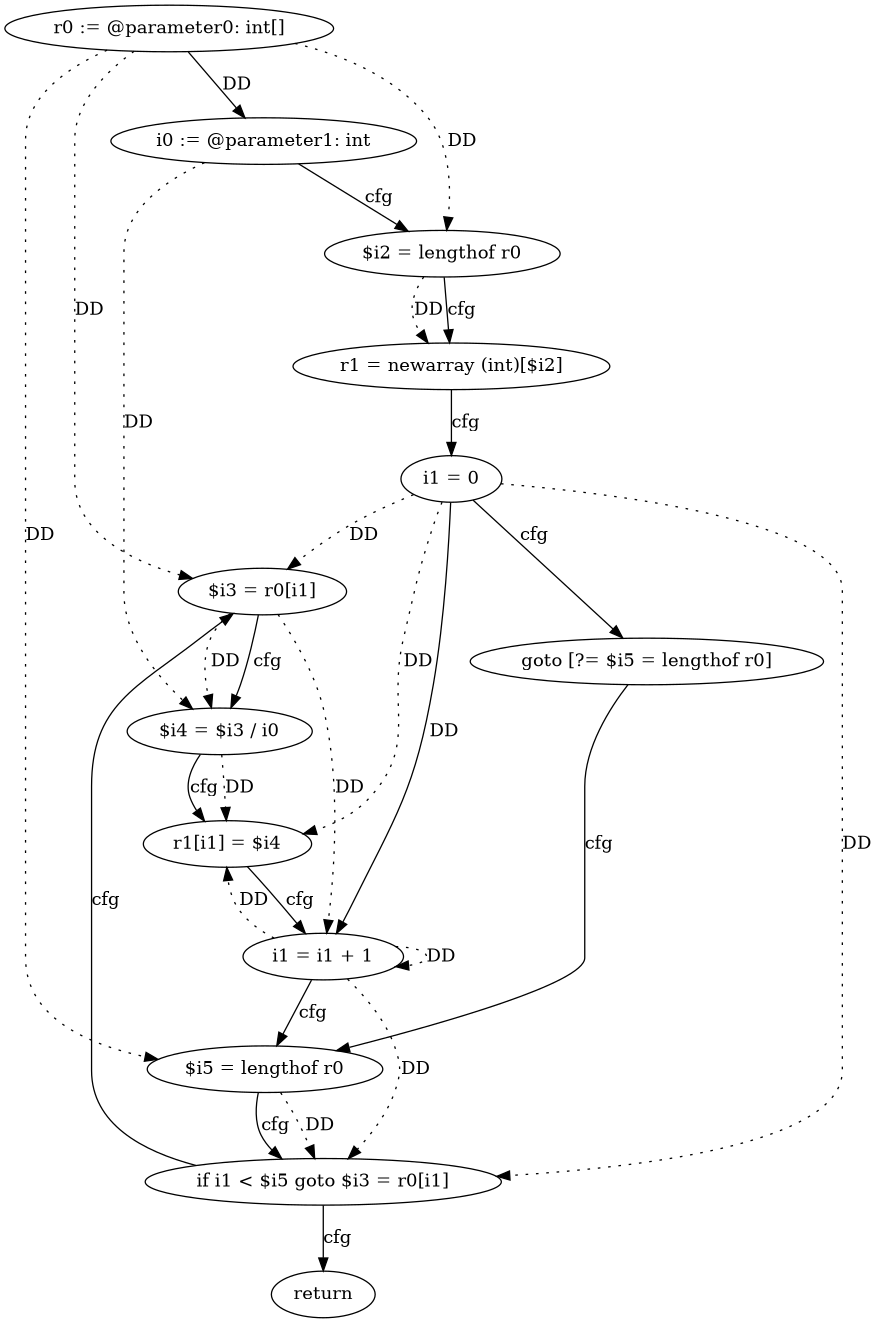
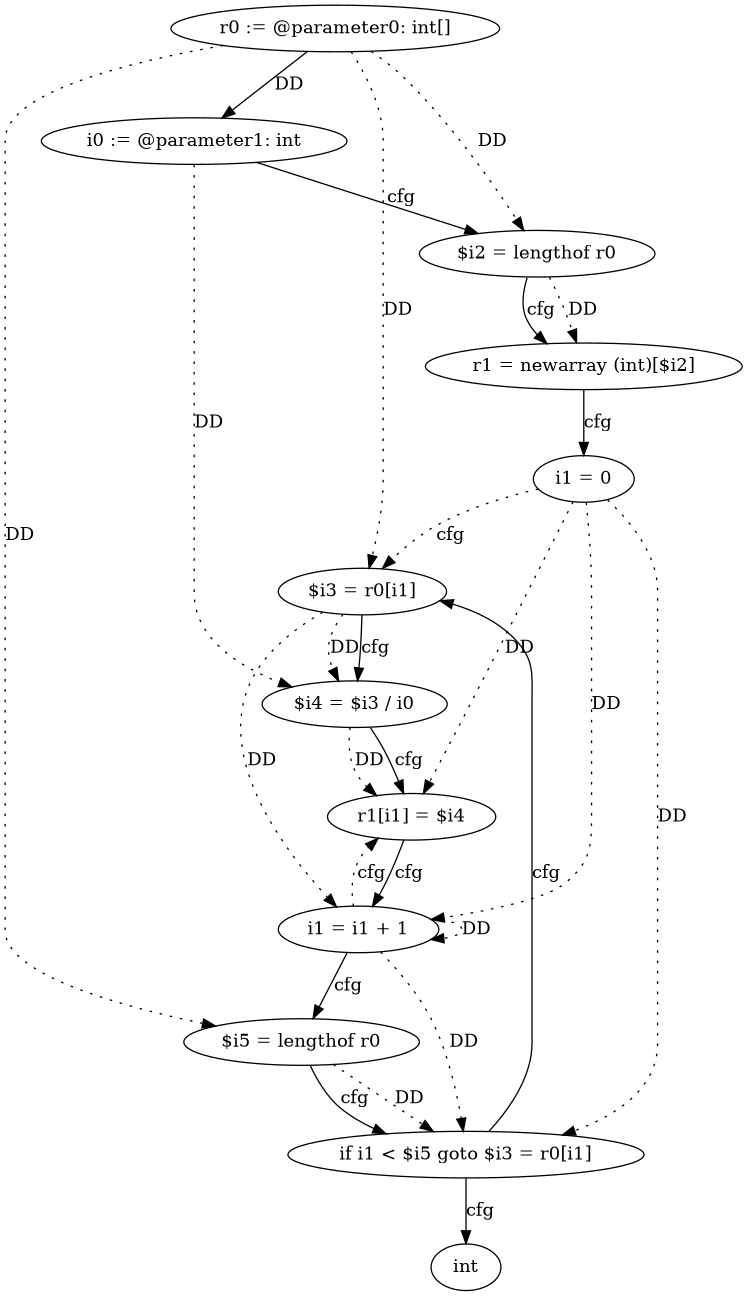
edge "i1 = 0" -> "$i3 = r0[i1]": label "DD" -> "cfg"
node "goto [?= $i5 = lengthof r0]": removed
edge "i1 = 0" -> "i1 = i1 + 1": style solid -> dotted
edge "i1 = i1 + 1" -> "r1[i1] = $i4": label "DD" -> "cfg"
node "return": label "return" -> "int"
